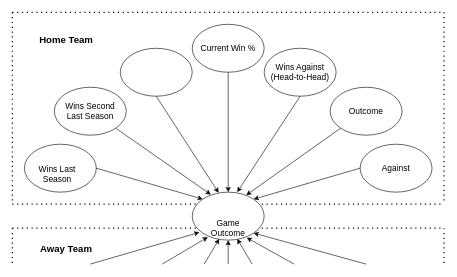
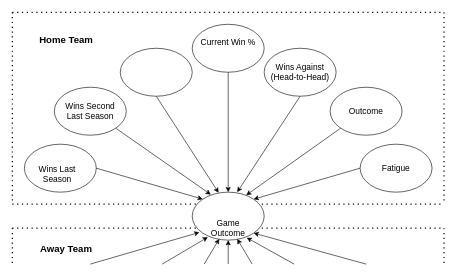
node "Current Win %": moved (228, 48) -> (228, 42)
node "Against": label "Against" -> "Fatigue"
